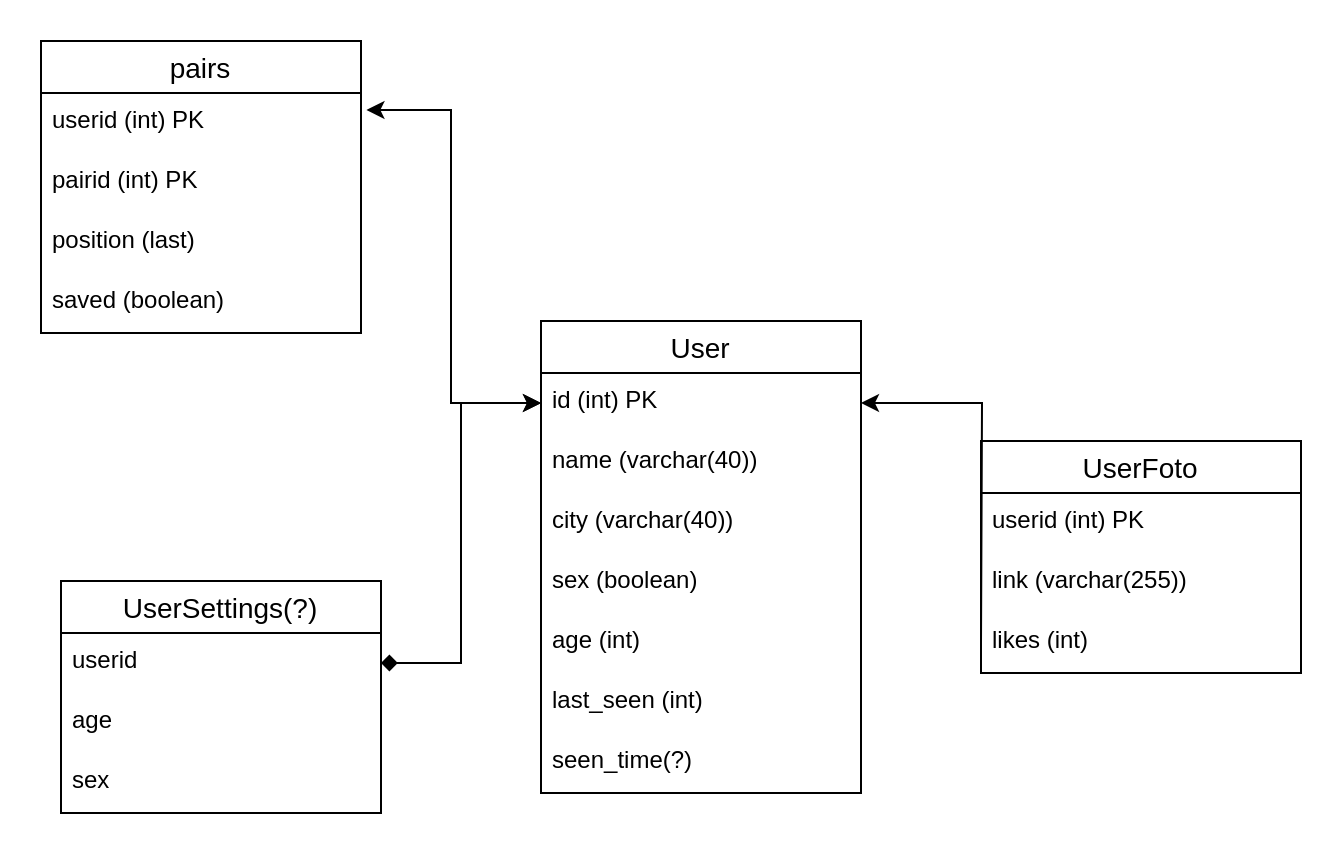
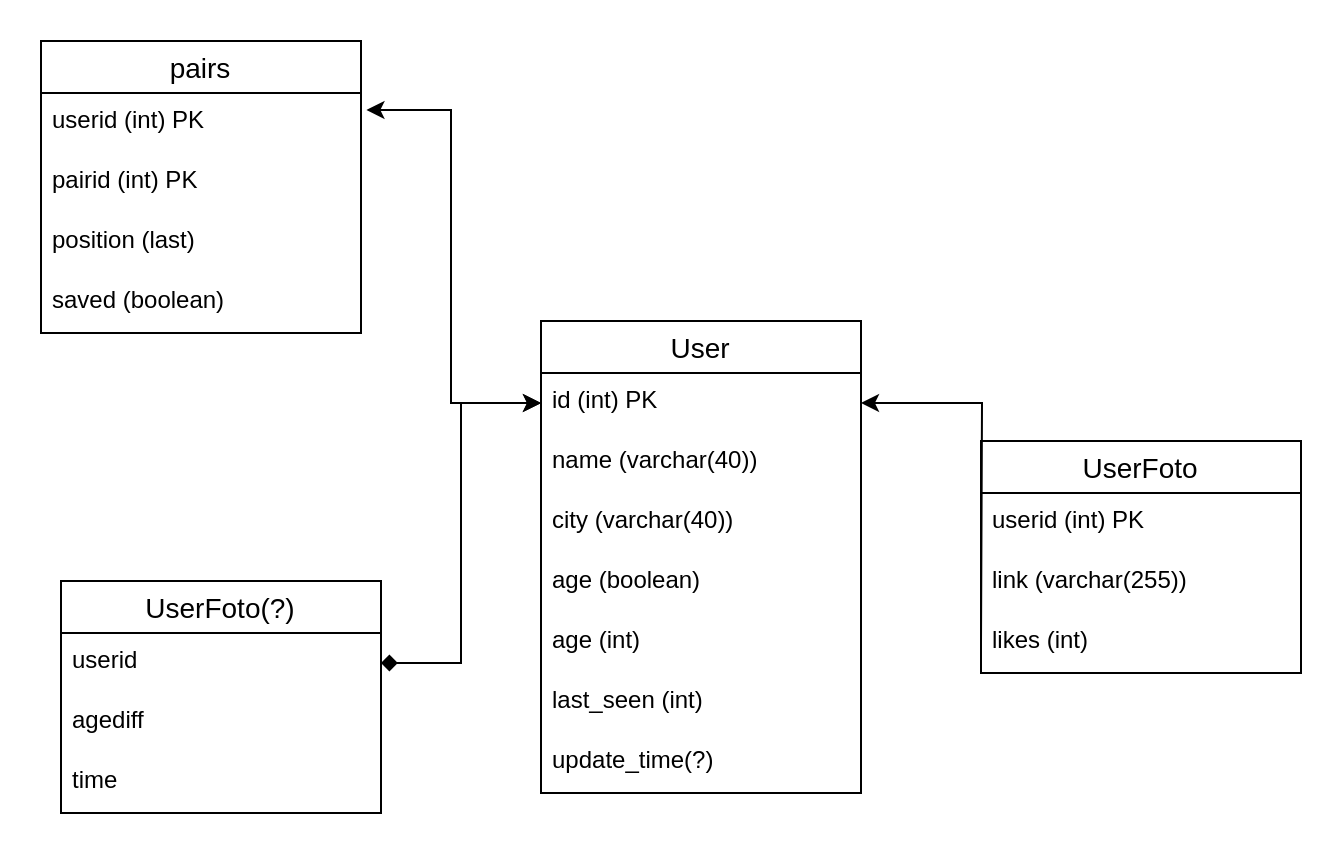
node "sex (boolean)": label "sex (boolean)" -> "age (boolean)"
node "UserSettings(?)": label "UserSettings(?)" -> "UserFoto(?)"
node "age": label "age" -> "agediff"
node "seen_time(?)": label "seen_time(?)" -> "update_time(?)"
node "sex": label "sex" -> "time"
